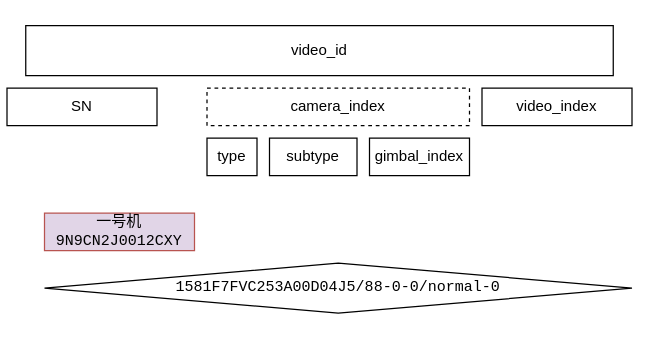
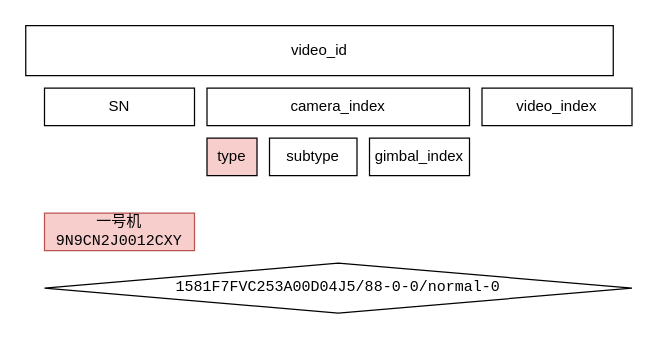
node "SN": moved (82, 107) -> (119, 107)
node "camera_index": style dashed -> solid
node "type": fillcolor #ffffff -> #f8cecc
node "一号机9N9CN2J0012CXY": fillcolor #e1d5e7 -> #f8cecc
